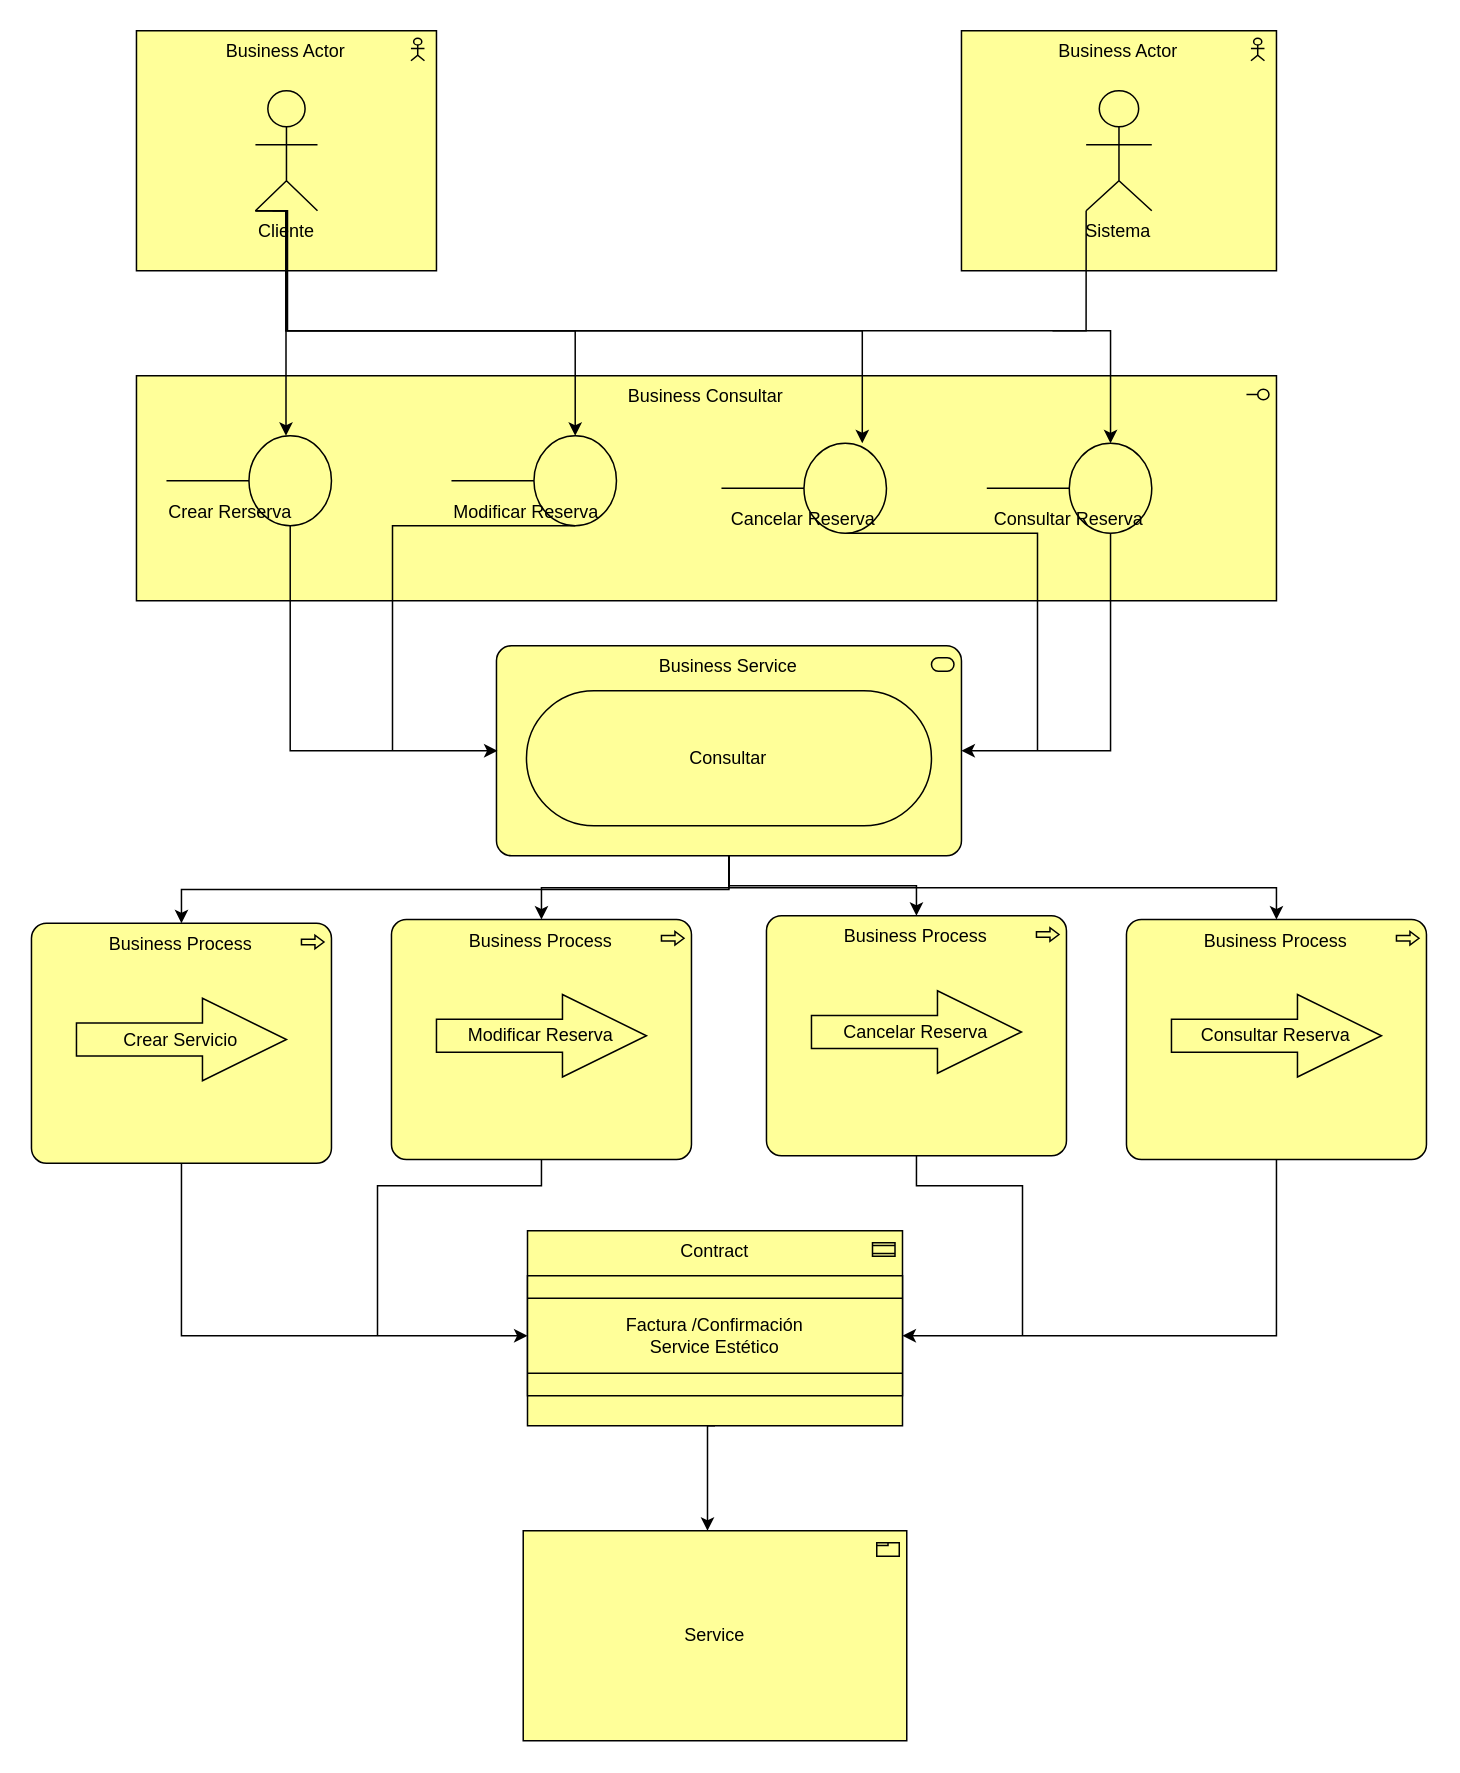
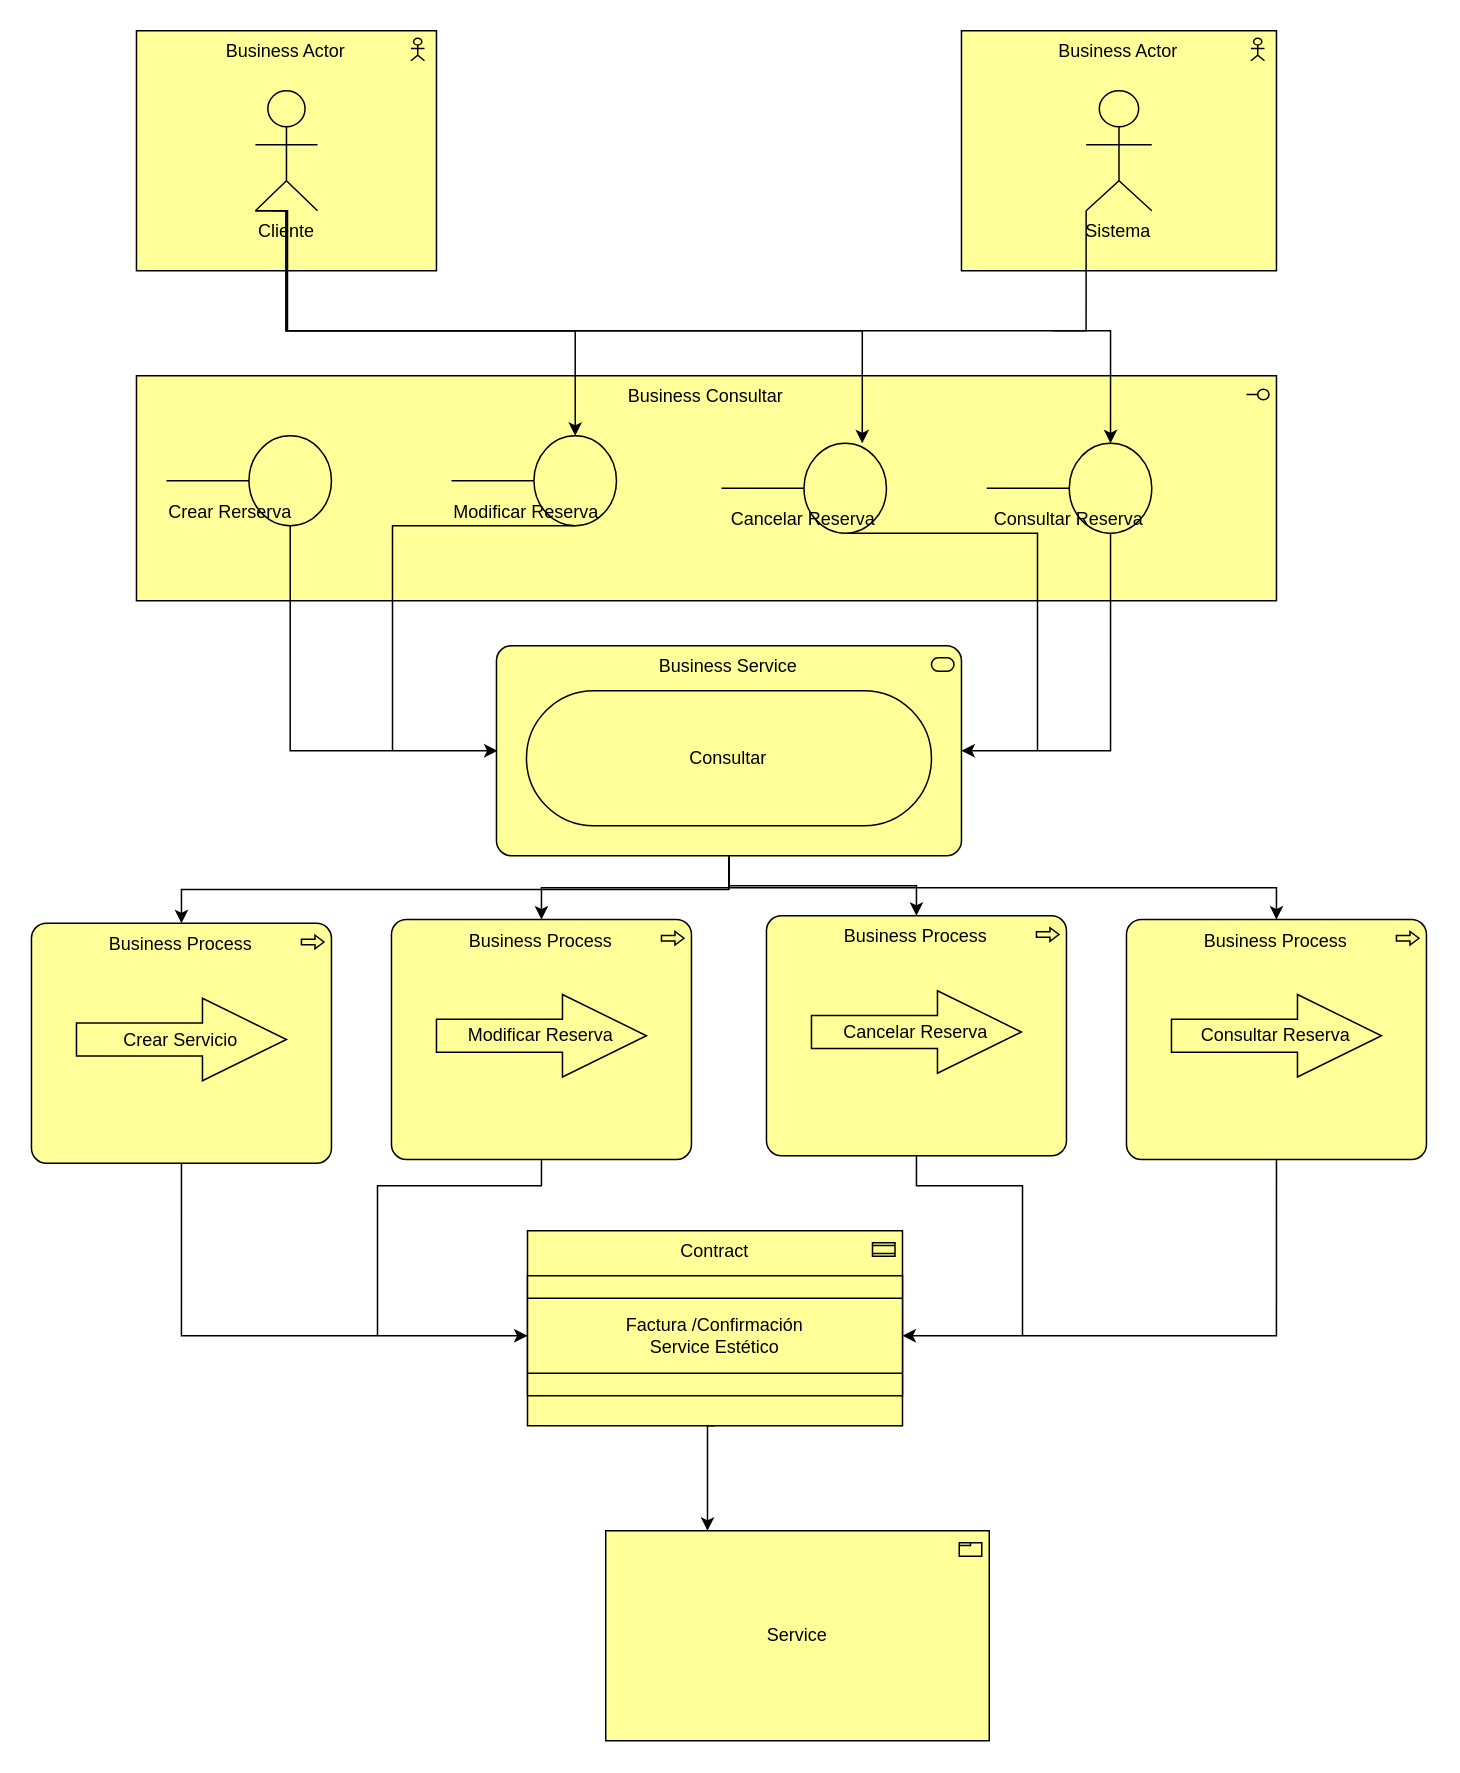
edge "Cliente" -> "Crear Rerserva": removed
node "Service": moved (715, 1636) -> (797, 1636)
